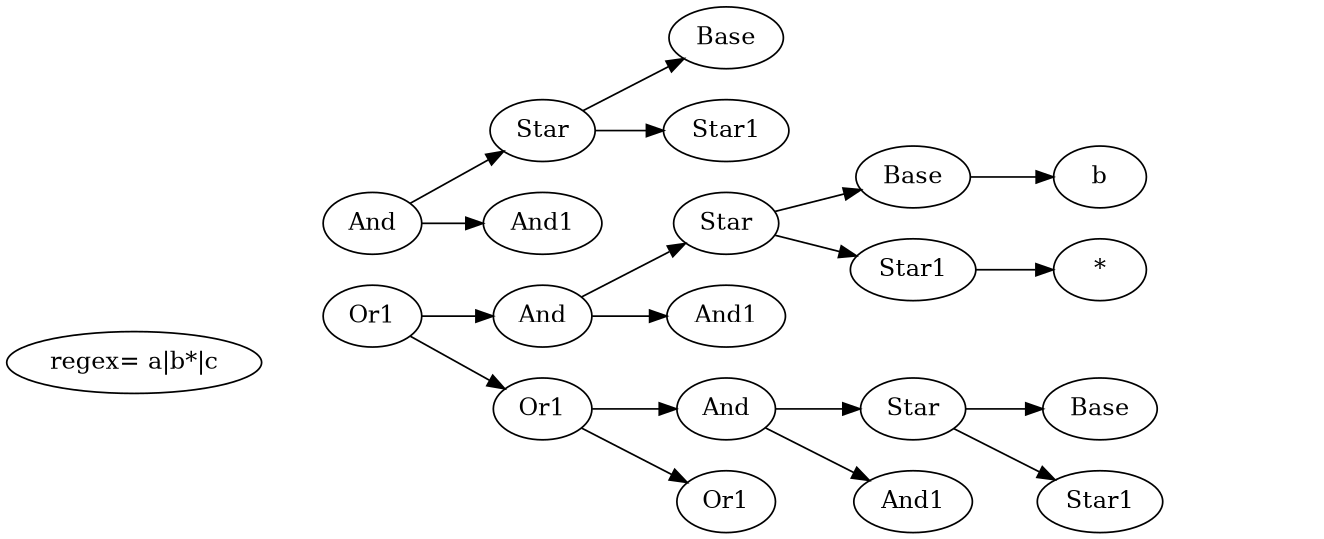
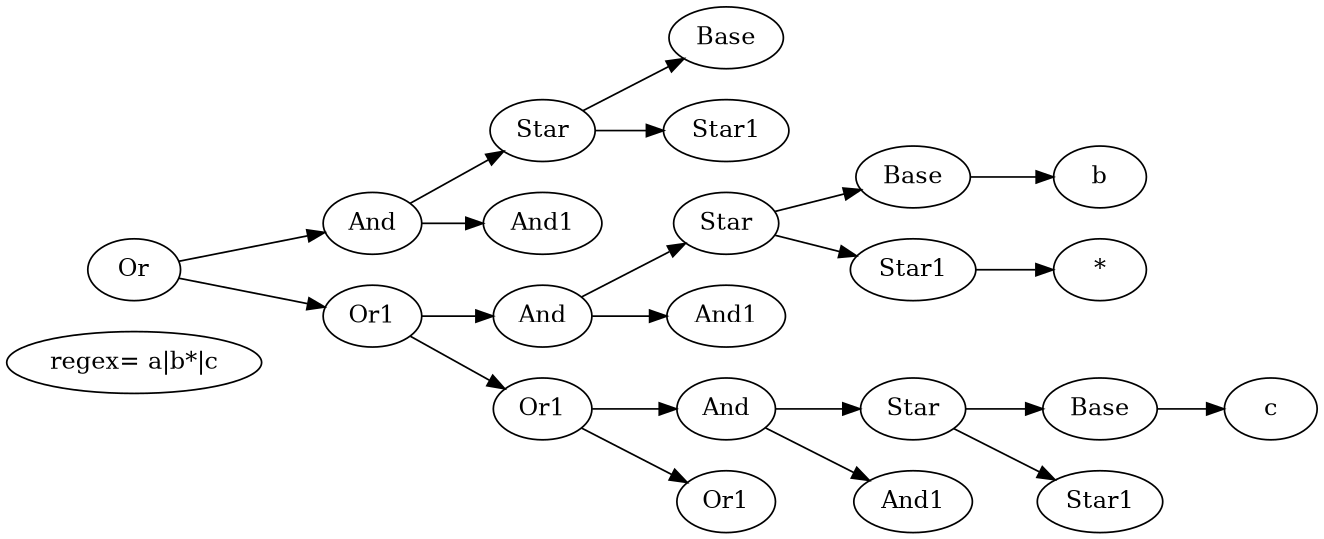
node "Or": added
node "c": added
